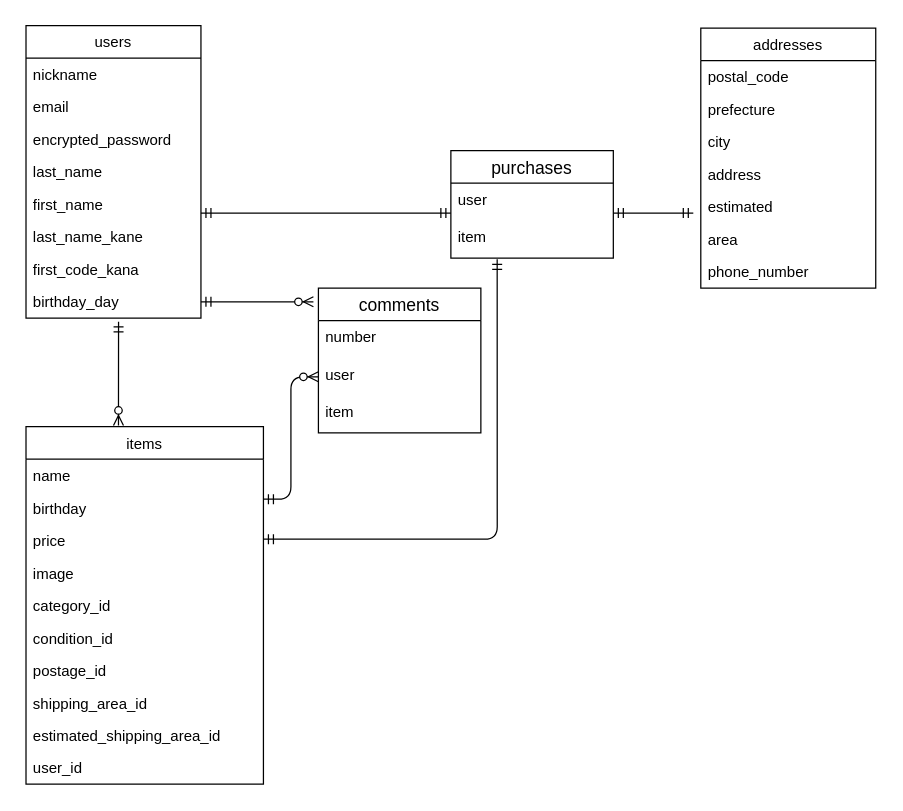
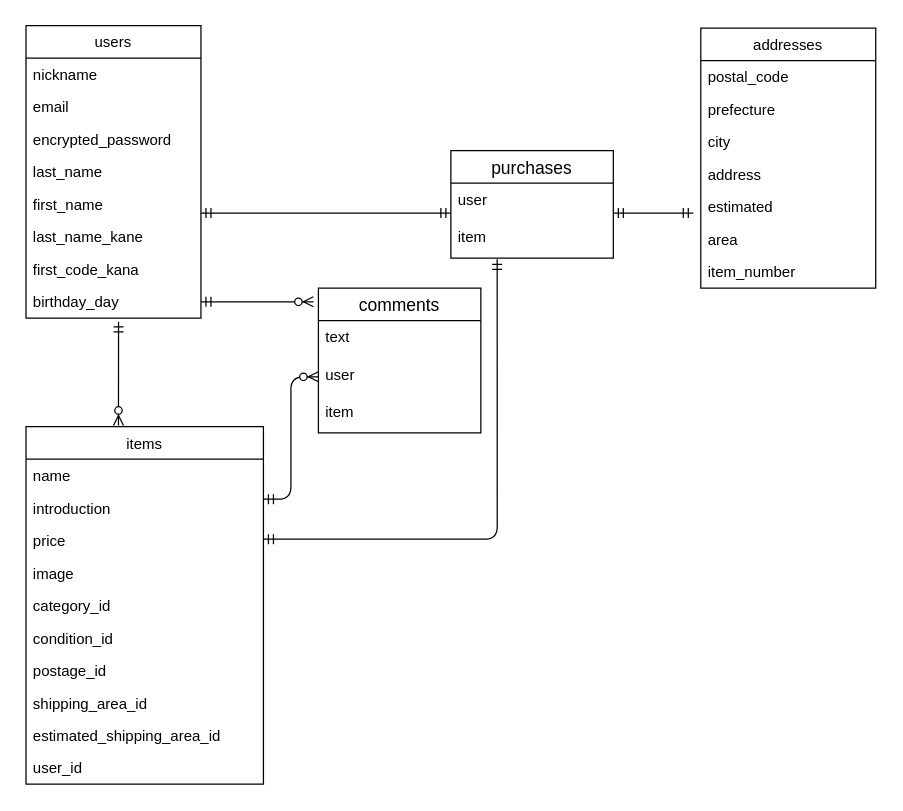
node "phone_number": label "phone_number" -> "item_number"
node "number": label "number" -> "text"
node "birthday": label "birthday" -> "introduction"
